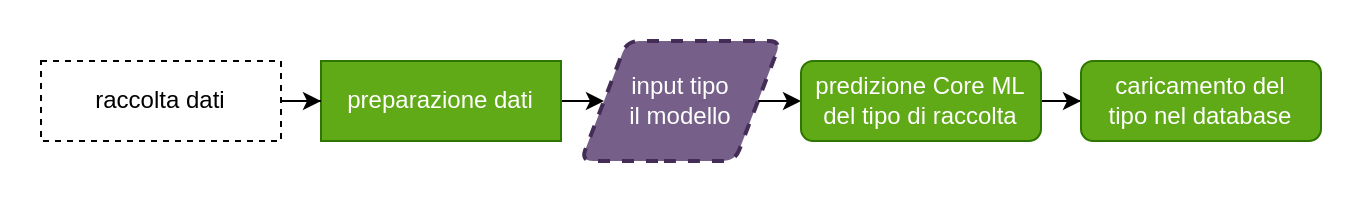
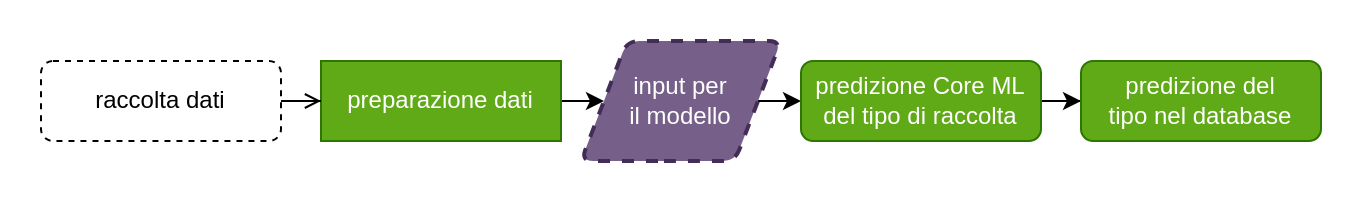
node "raccolta dati": shape rectangle -> rounded rectangle
edge "raccolta dati" -> "preparazione dati": arrowhead classic -> open
node "input tipo il modello": label "input tipo il modello" -> "input per il modello"
node "caricamento del tipo nel database": label "caricamento del tipo nel database" -> "predizione del tipo nel database"
